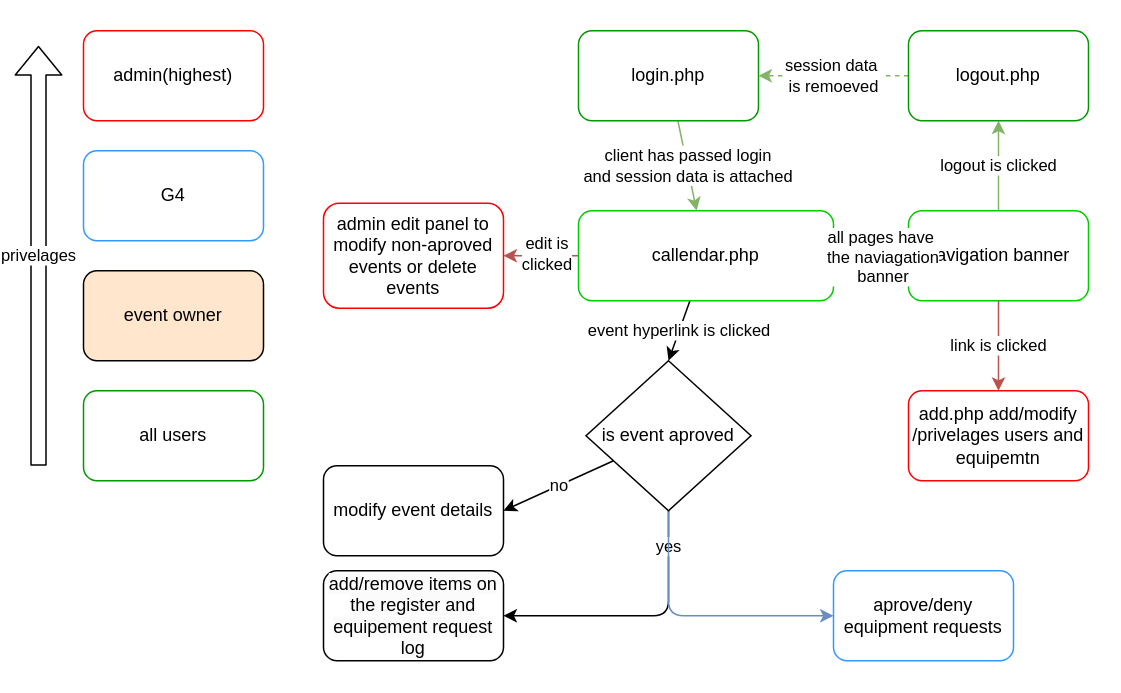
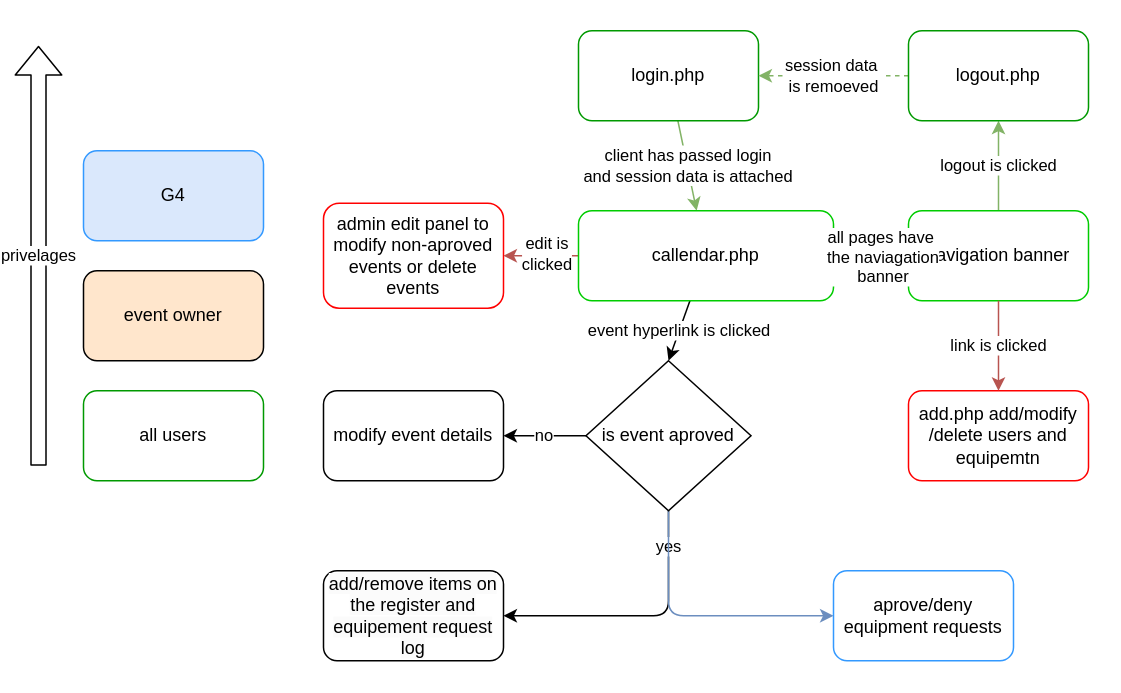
node "admin(highest)": removed
node "G4": fillcolor #ffffff -> #dae8fc
node "add.php add/modify /privelages users and equipemtn": label "add.php add/modify /privelages users and equipemtn" -> "add.php add/modify /delete users and equipemtn"
node "modify event details": moved (413, 511) -> (413, 436)
